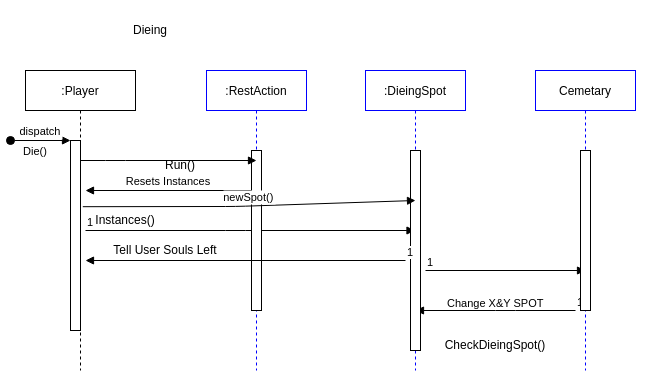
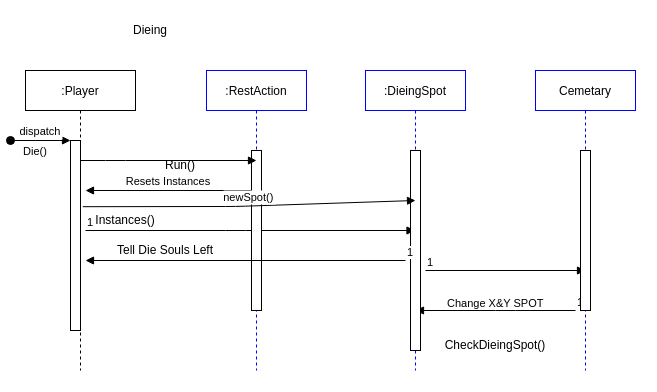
node "Tell User Souls Left": label "Tell User Souls Left" -> "Tell Die Souls Left"
